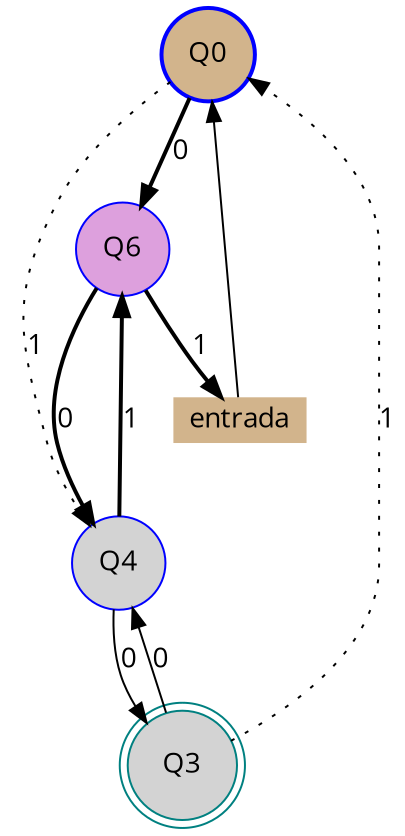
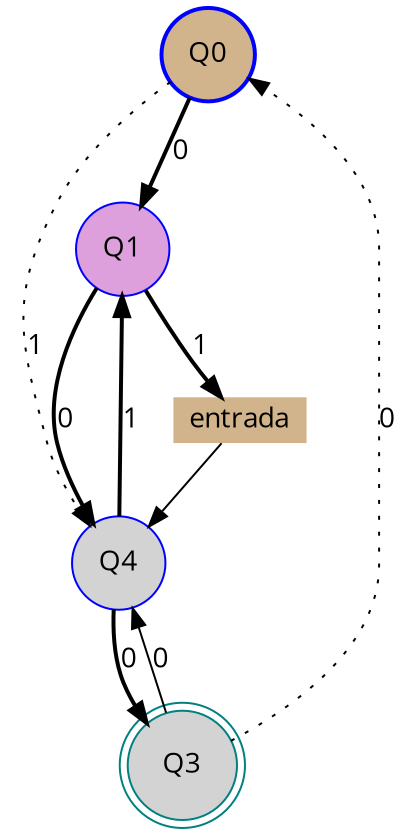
node "Q6": label "Q6" -> "Q1"
edge "entrada" -> "Q0": now "entrada" -> "Q4"
edge "Q3" -> "Q0": label "1" -> "0"
edge "Q4" -> "Q3": style solid -> bold
